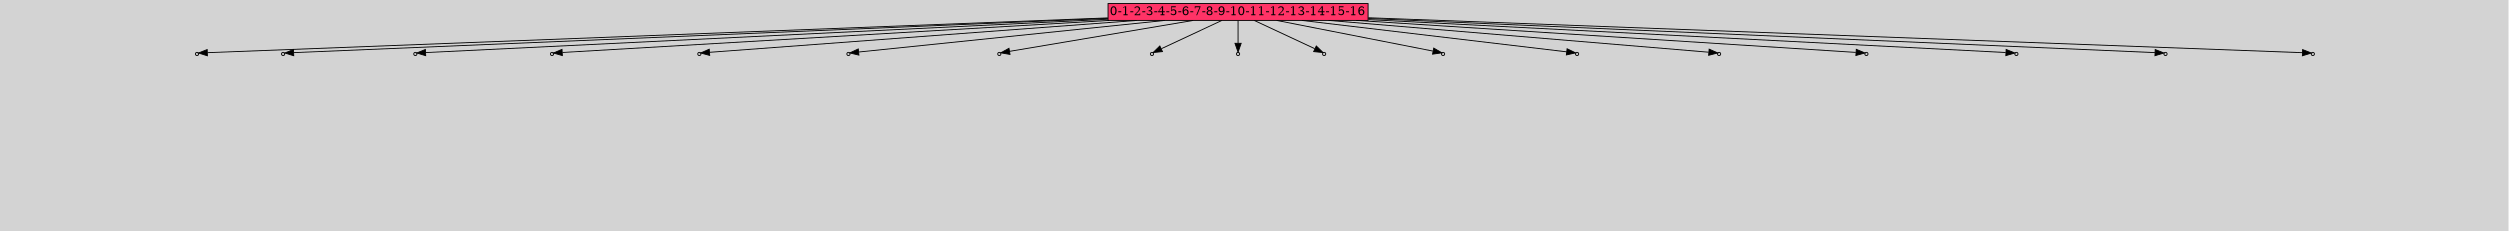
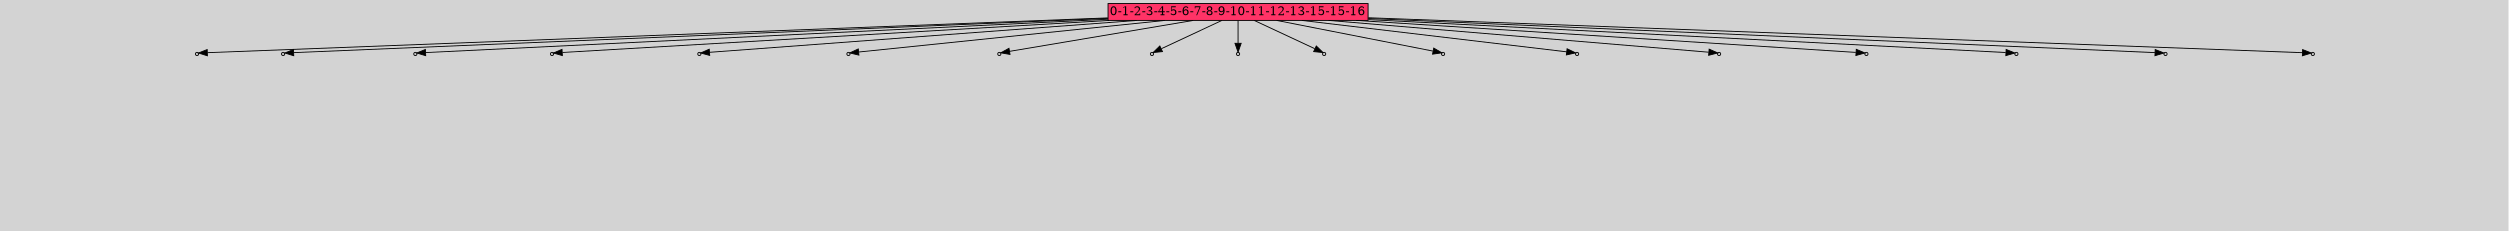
node "0-1-2-3-4-5-6-7-8-9-10-11-12-13-14-15-16": label "0-1-2-3-4-5-6-7-8-9-10-11-12-13-14-15-16" -> "0-1-2-3-4-5-6-7-8-9-10-11-12-13-15-15-16"
